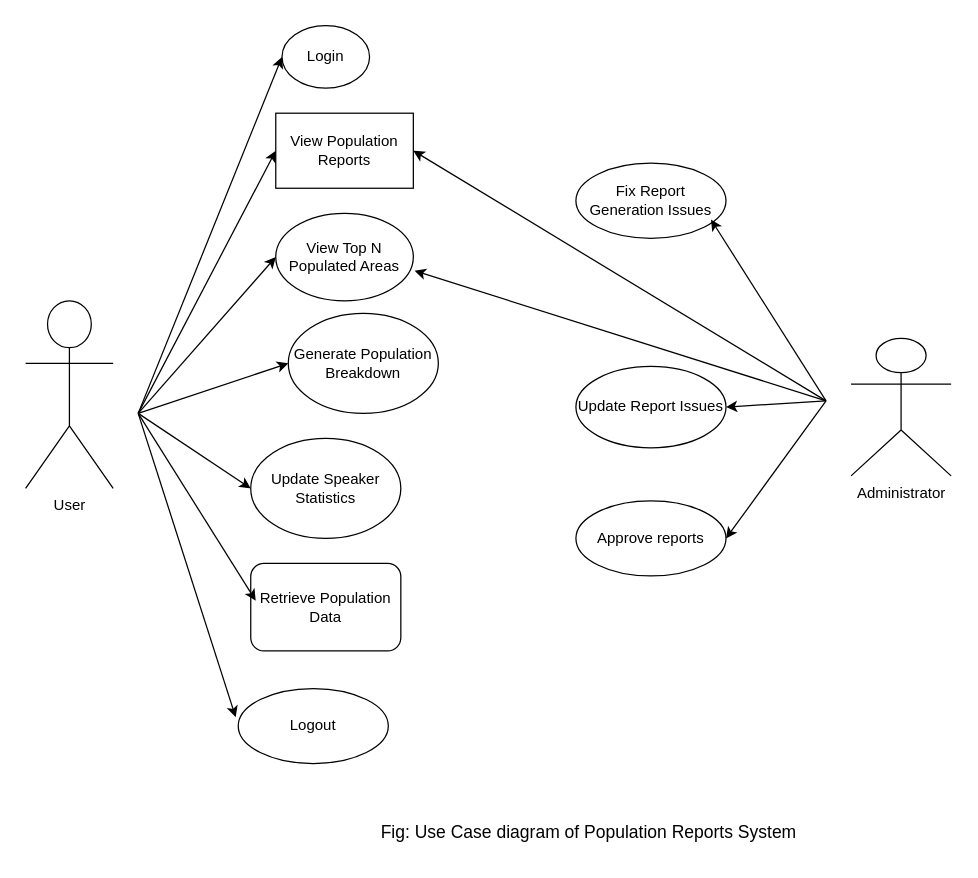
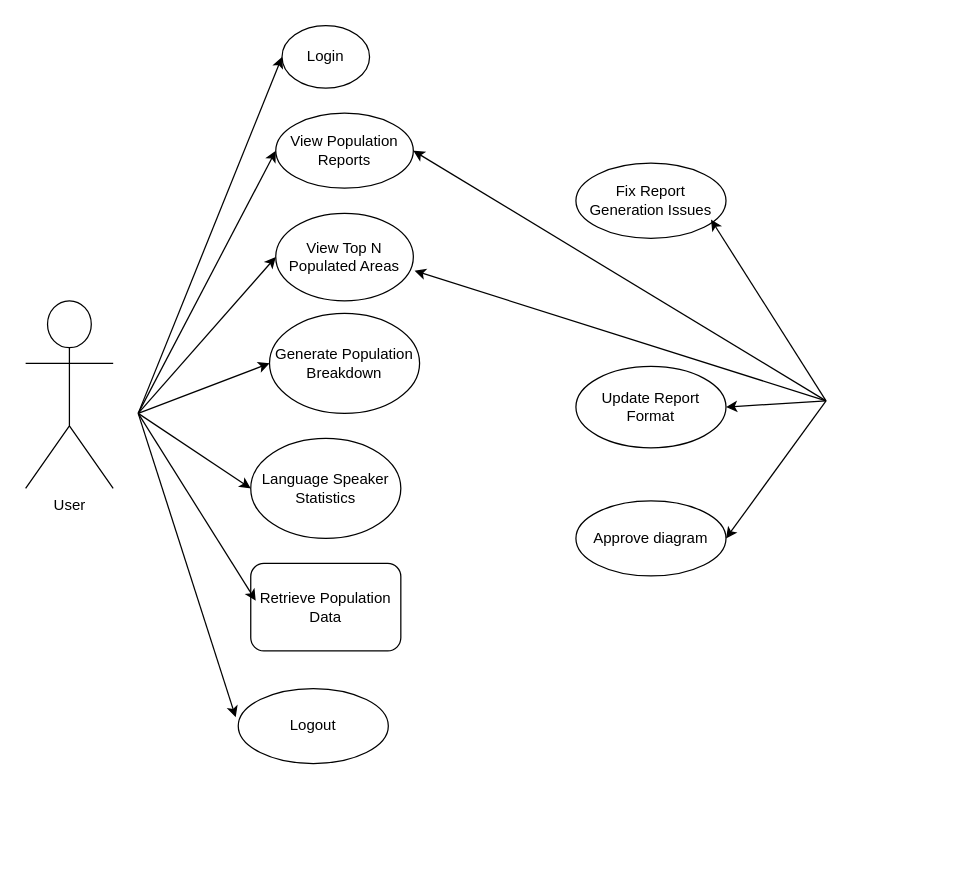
node "View Population Reports": shape rectangle -> ellipse
node "Generate Population Breakdown": moved (363, 363) -> (344, 363)
node "Update Report Issues": label "Update Report Issues" -> "Update Report Format"
node "Administrator": removed
node "Update Speaker Statistics": label "Update Speaker Statistics" -> "Language Speaker Statistics"
node "Approve reports": label "Approve reports" -> "Approve diagram"
node "Fig: Use Case diagram of Population Reports System": removed
